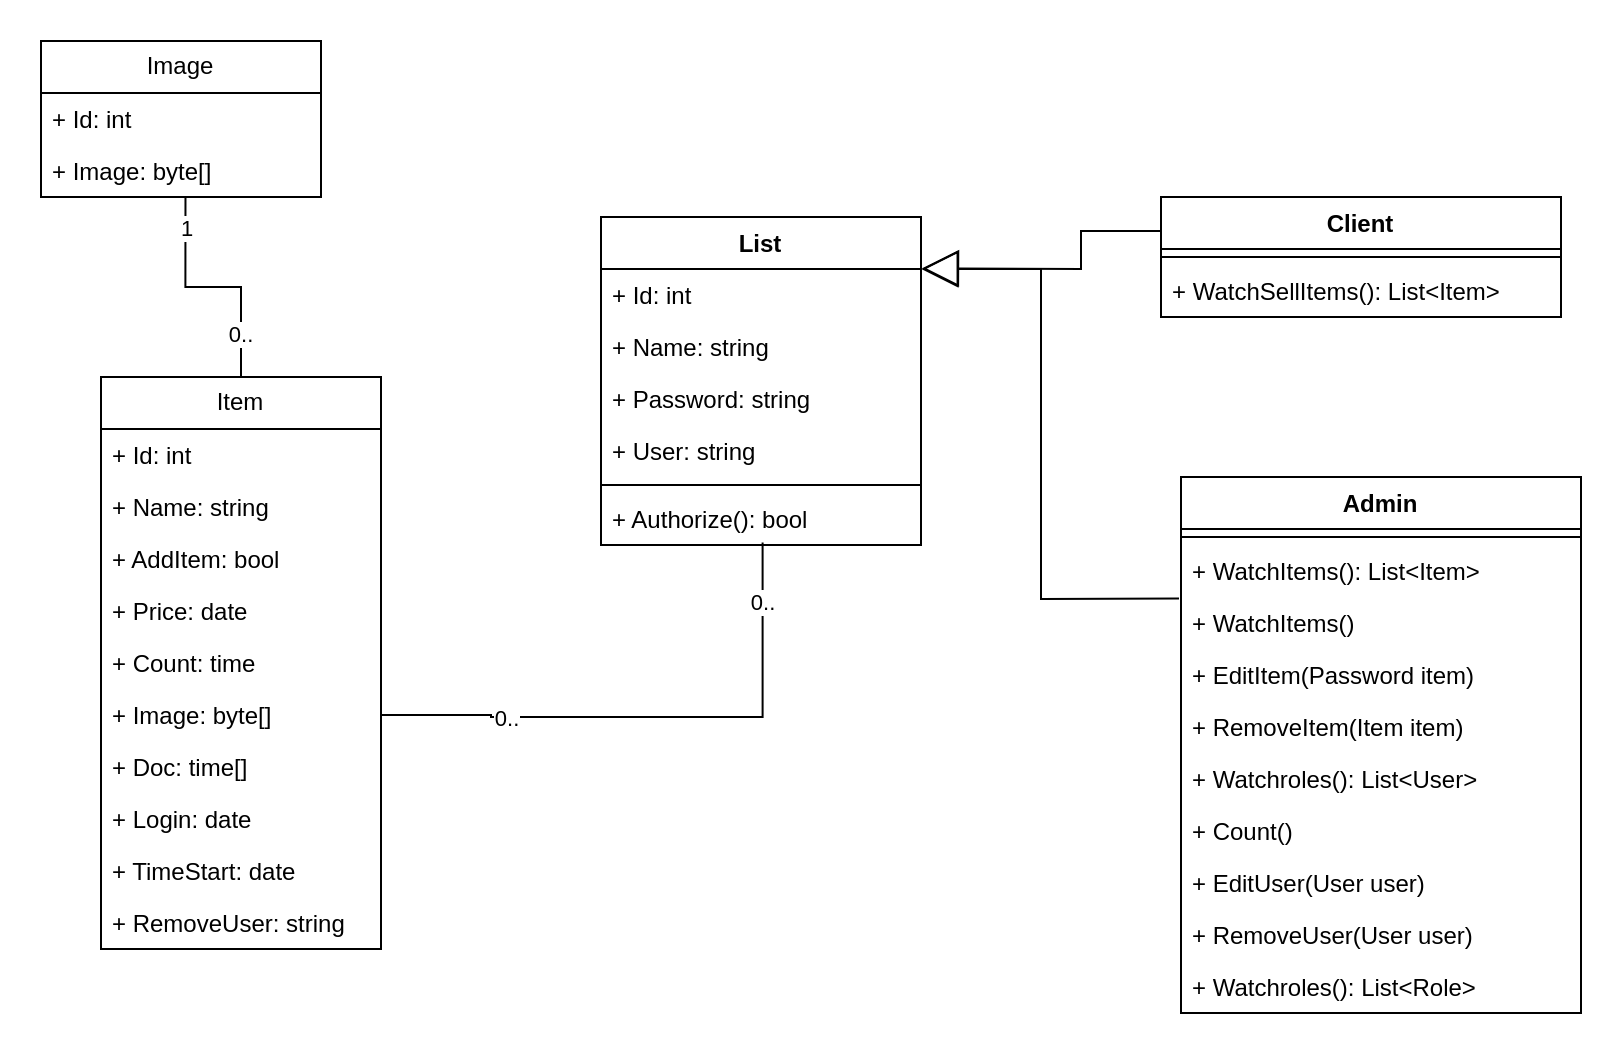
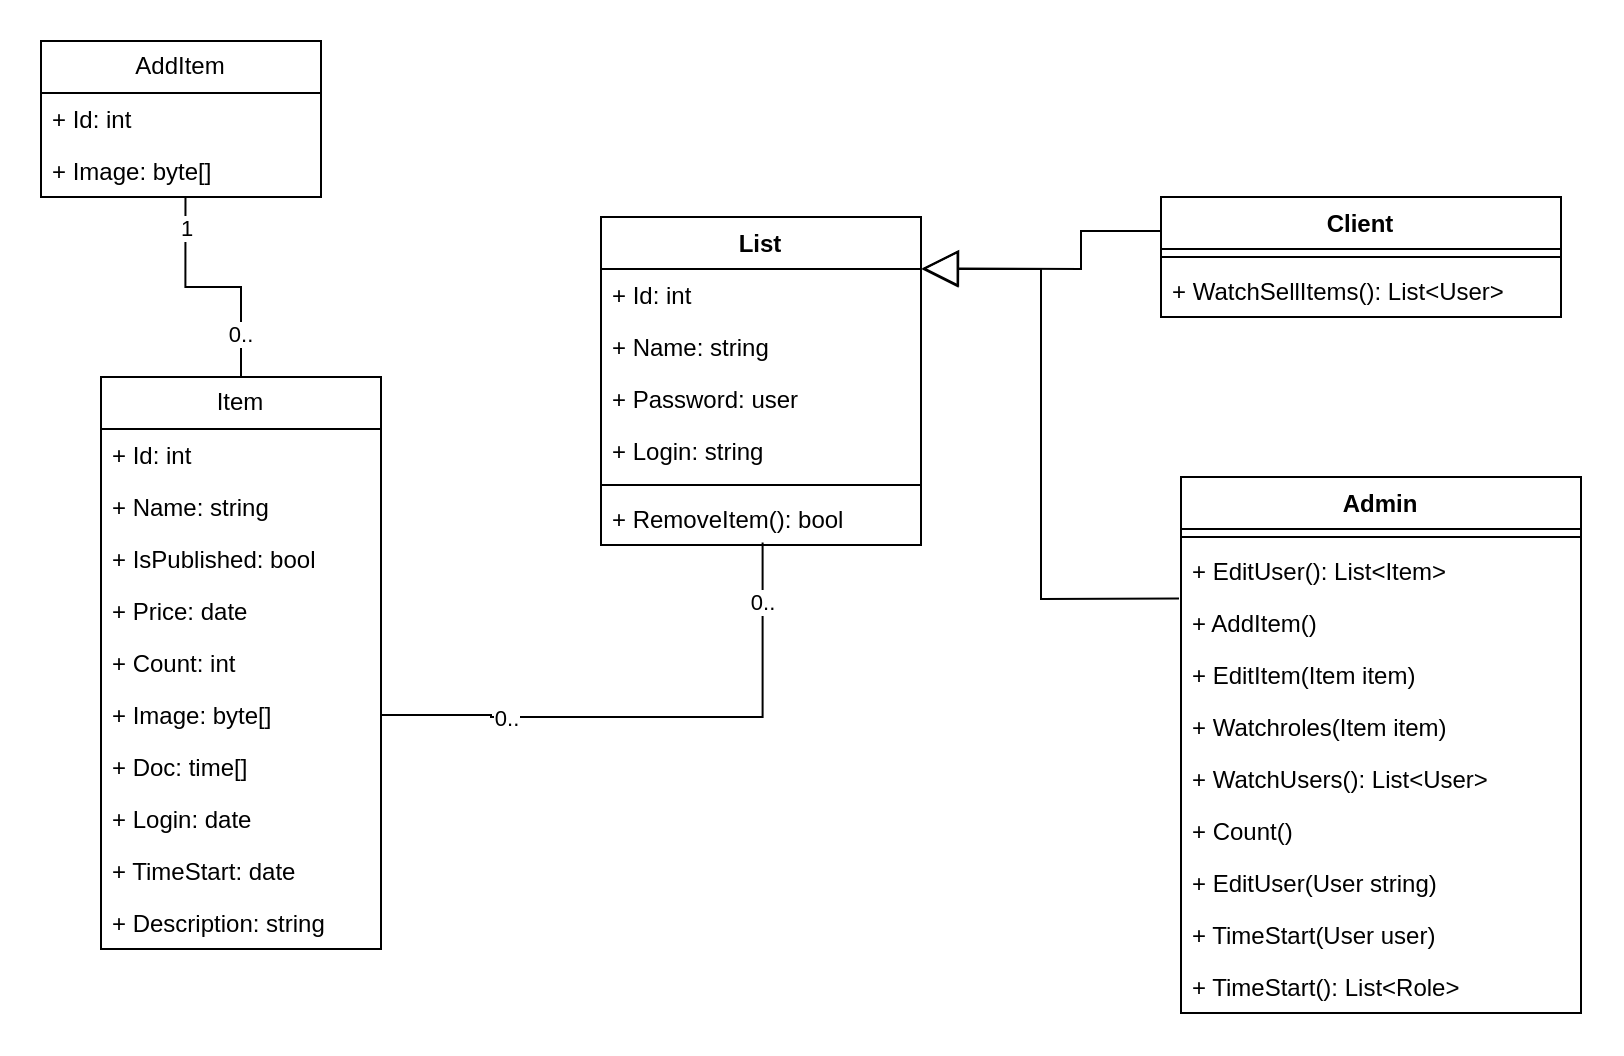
node "Image": label "Image" -> "AddItem"
node "+ WatchSellItems(): List<Item>": label "+ WatchSellItems(): List<Item>" -> "+ WatchSellItems(): List<User>"
node "+ Password: string": label "+ Password: string" -> "+ Password: user"
node "+ User: string": label "+ User: string" -> "+ Login: string"
node "+ Authorize(): bool": label "+ Authorize(): bool" -> "+ RemoveItem(): bool"
node "+ AddItem: bool": label "+ AddItem: bool" -> "+ IsPublished: bool"
node "+ WatchItems(): List<Item>": label "+ WatchItems(): List<Item>" -> "+ EditUser(): List<Item>"
node "+ WatchItems()": label "+ WatchItems()" -> "+ AddItem()"
node "+ Count: time": label "+ Count: time" -> "+ Count: int"
node "+ EditItem(Password item)": label "+ EditItem(Password item)" -> "+ EditItem(Item item)"
node "+ RemoveItem(Item item)": label "+ RemoveItem(Item item)" -> "+ Watchroles(Item item)"
node "+ Watchroles(): List<User>": label "+ Watchroles(): List<User>" -> "+ WatchUsers(): List<User>"
node "+ EditUser(User user)": label "+ EditUser(User user)" -> "+ EditUser(User string)"
node "+ RemoveUser: string": label "+ RemoveUser: string" -> "+ Description: string"
node "+ RemoveUser(User user)": label "+ RemoveUser(User user)" -> "+ TimeStart(User user)"
node "+ Watchroles(): List<Role>": label "+ Watchroles(): List<Role>" -> "+ TimeStart(): List<Role>"
